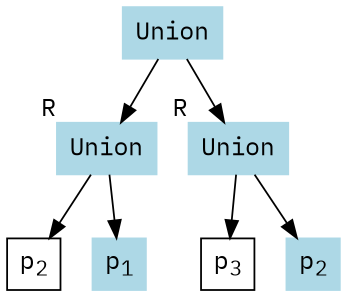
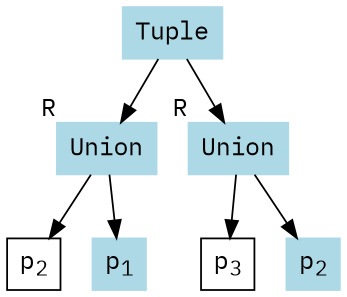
node "Union": label "Union" -> "Tuple"
